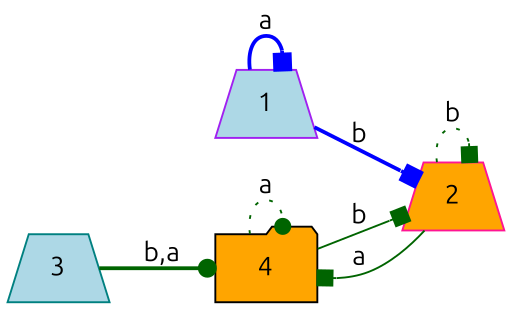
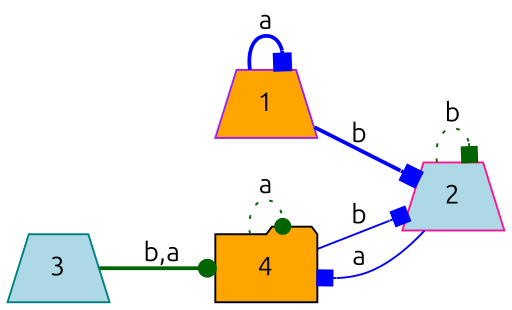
node "1": fillcolor lightblue -> orange
node "2": fillcolor orange -> lightblue
edge "4" -> "2": color darkgreen -> blue
edge "2" -> "4": color darkgreen -> blue
